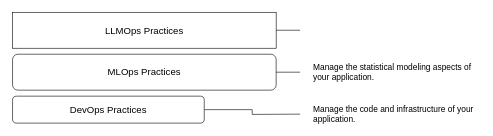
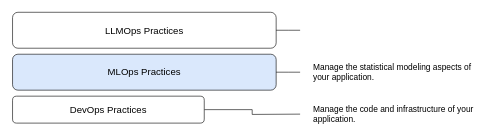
node "LLMOps Practices": shape rectangle -> rounded rectangle
node "MLOps Practices": fillcolor #ffffff -> #dae8fc
